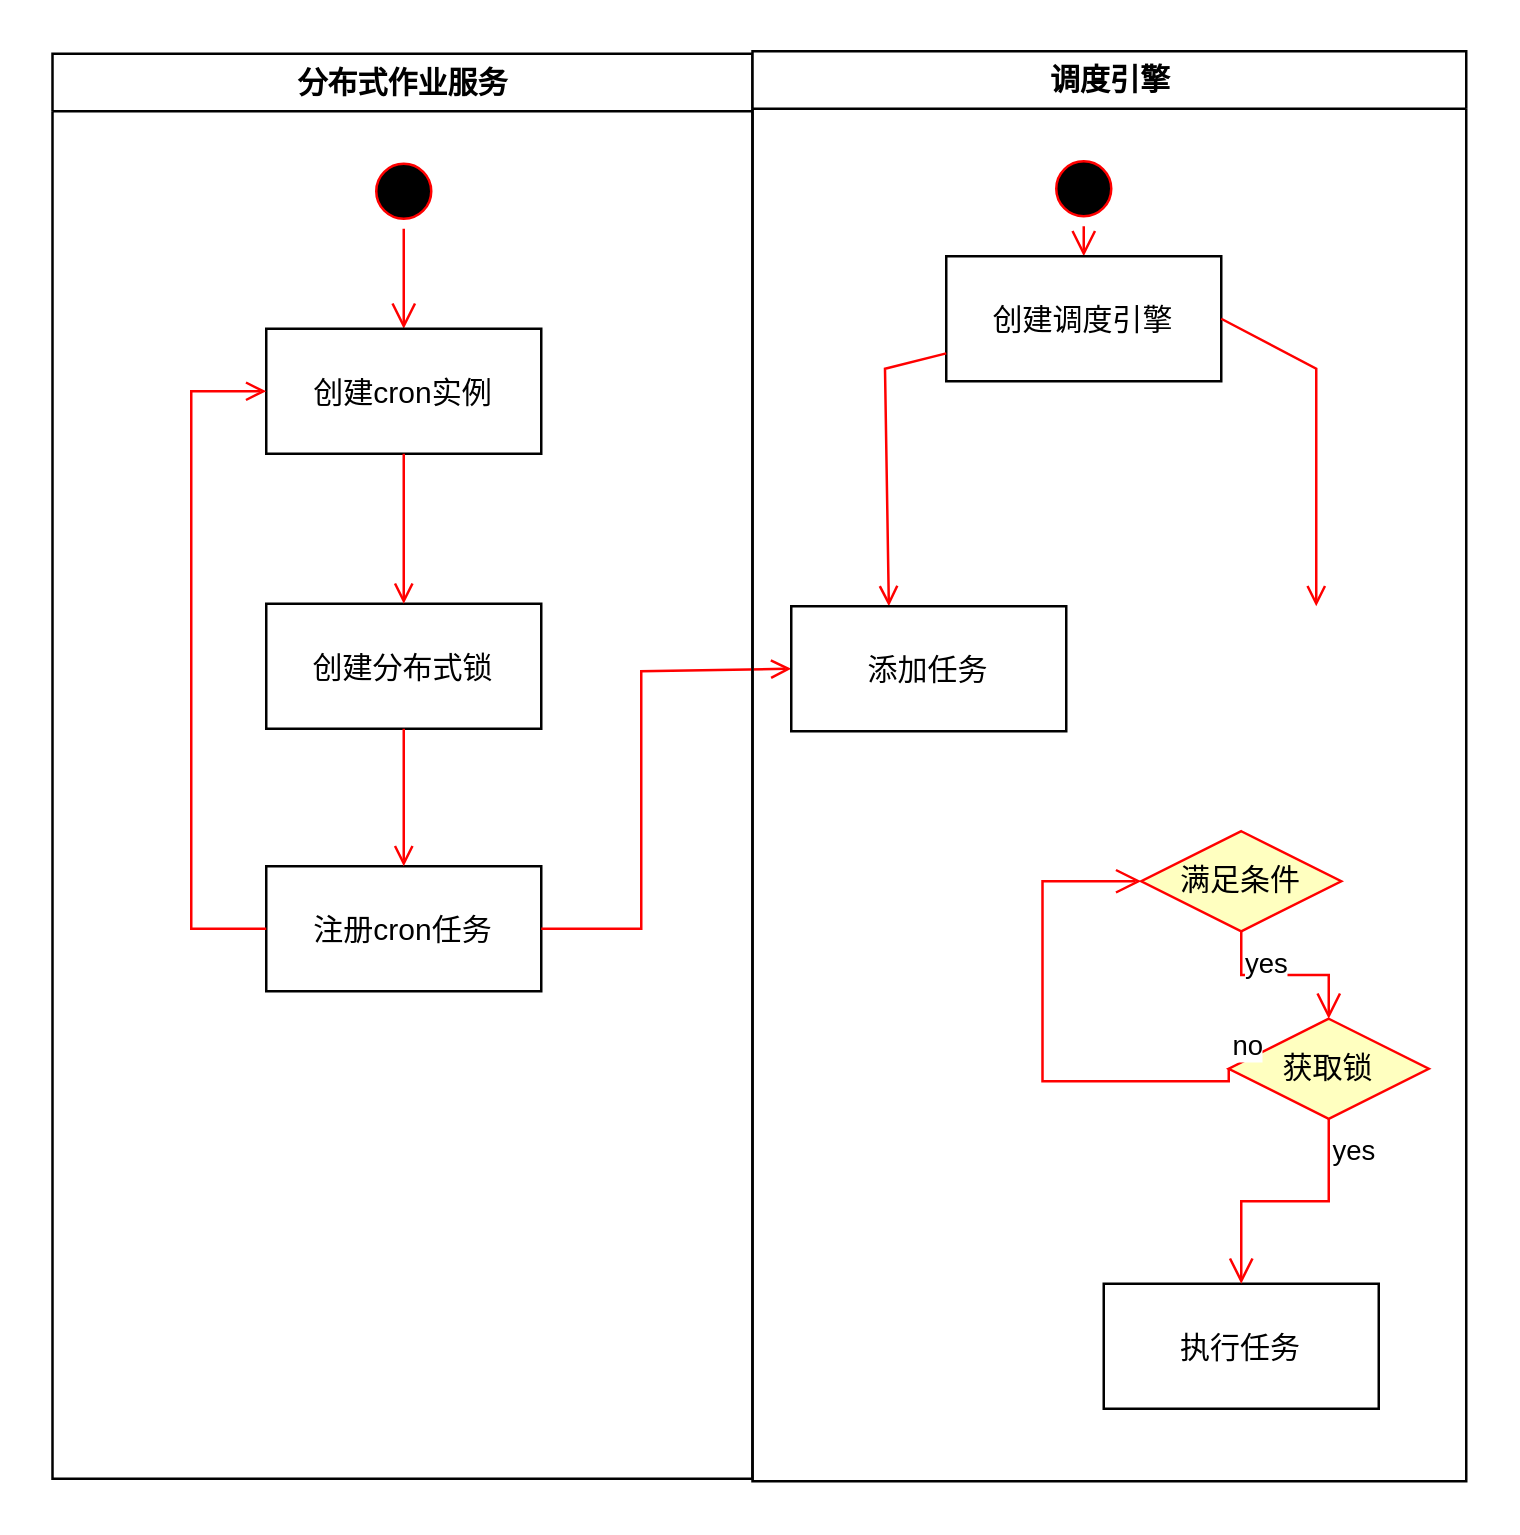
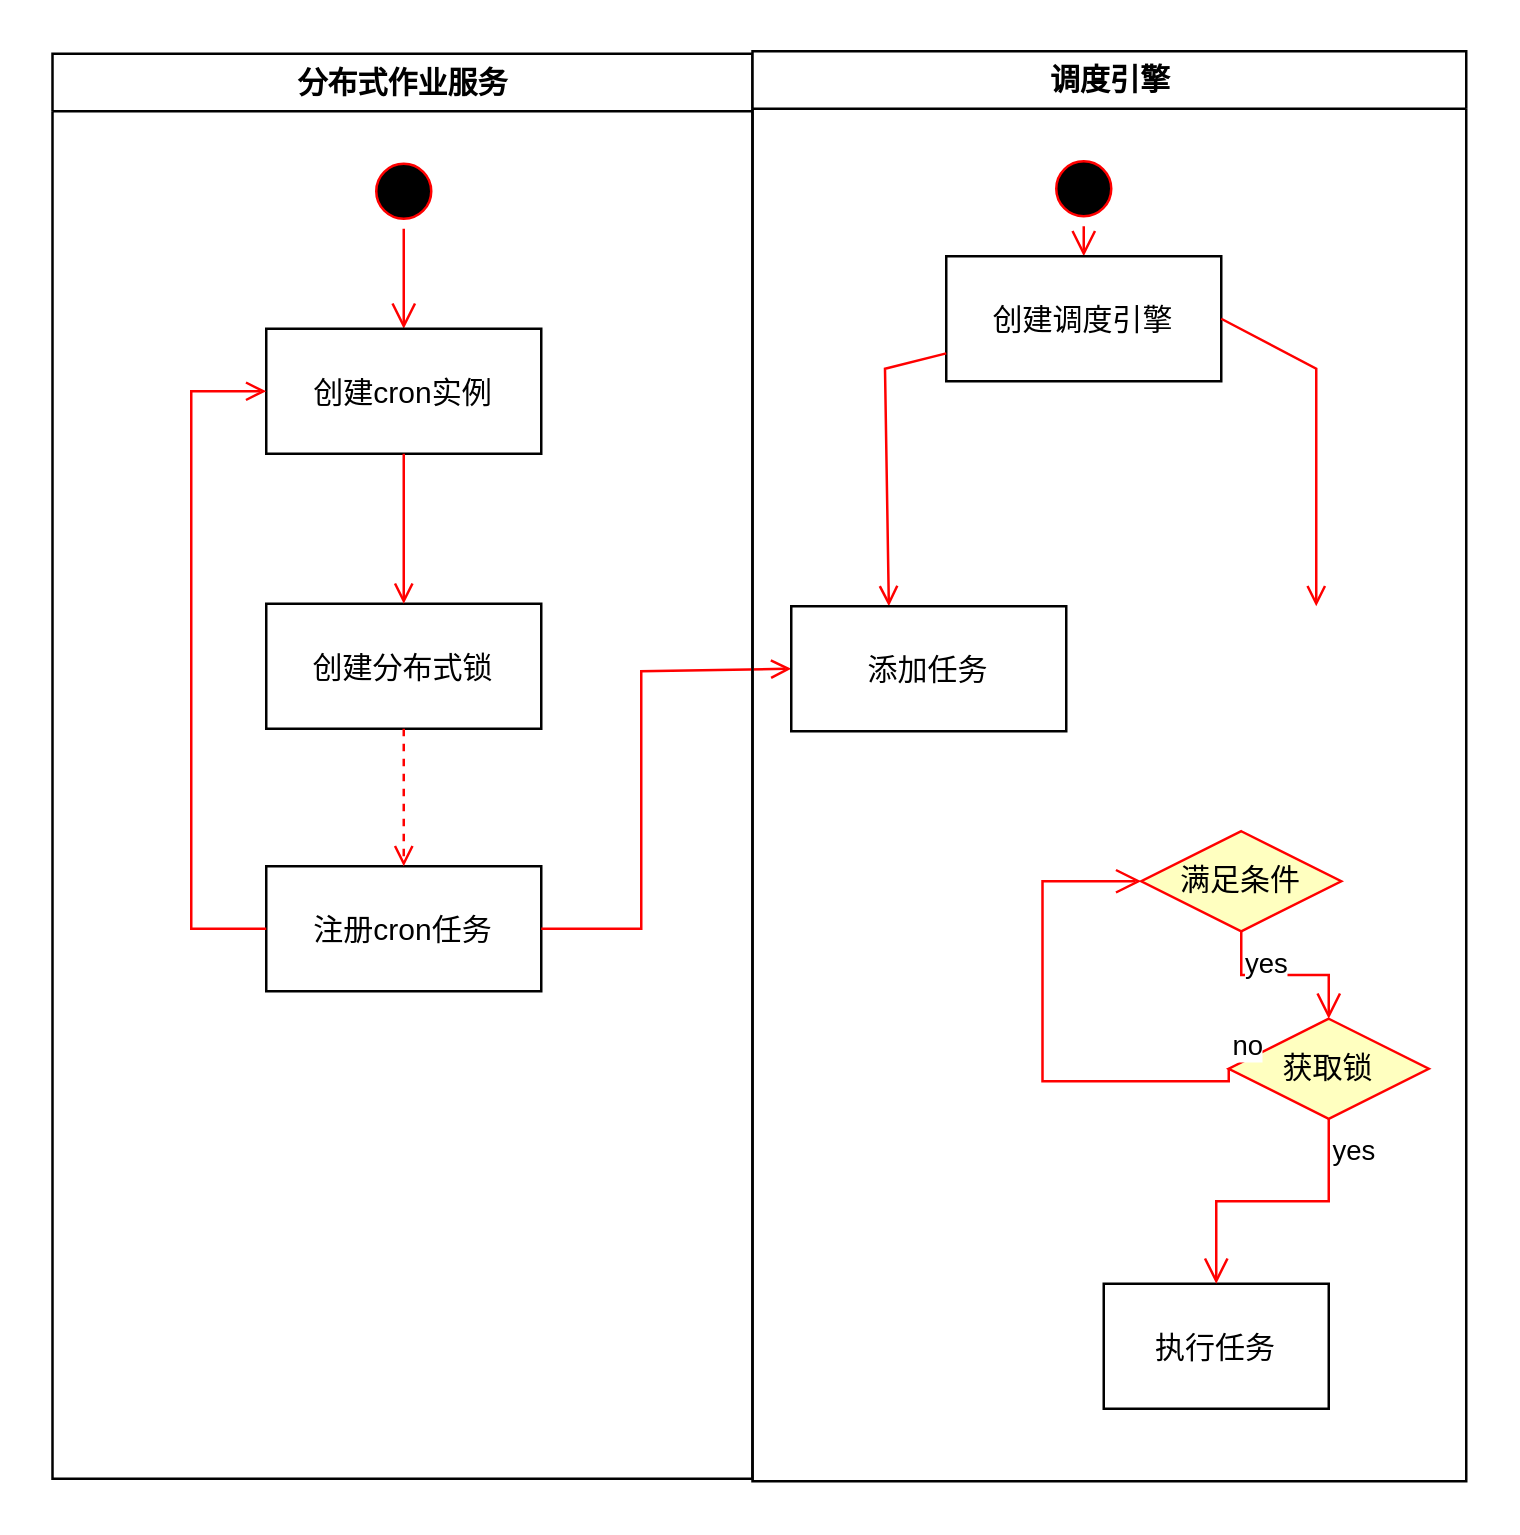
edge "创建分布式锁" -> "注册cron任务": style solid -> dashed
node "执行任务": size 275x125 -> 225x125
